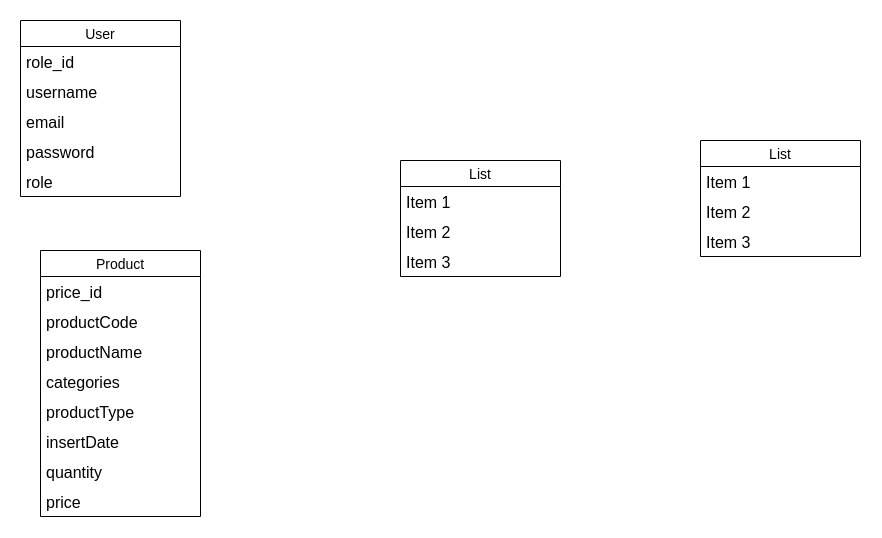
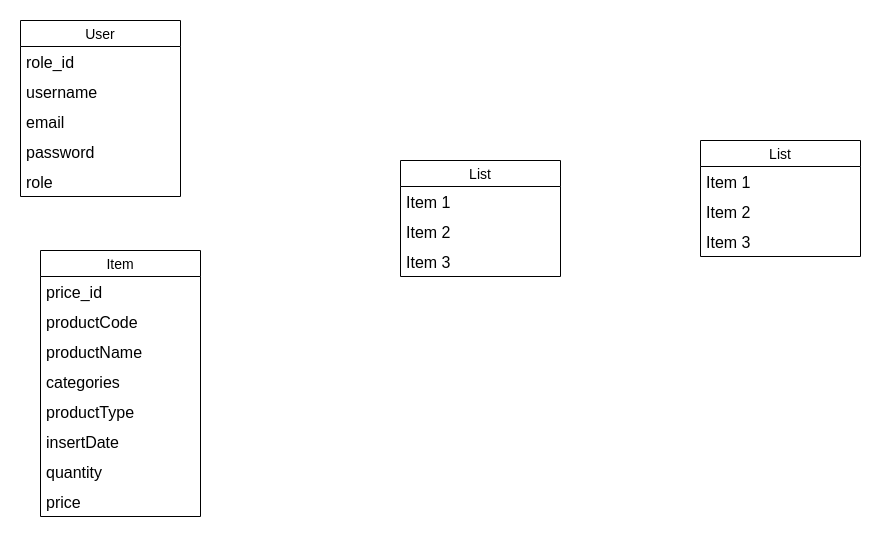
node "Product": label "Product" -> "Item"
